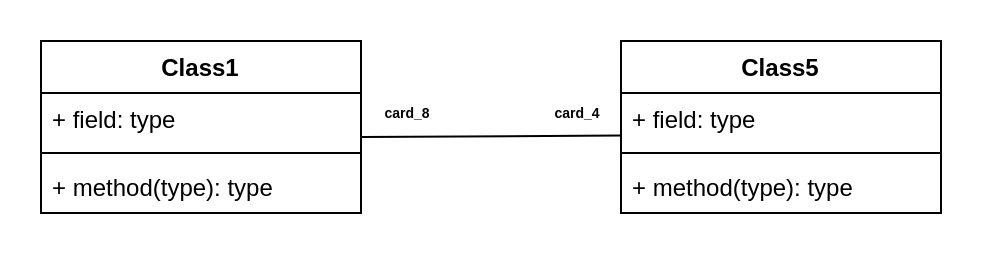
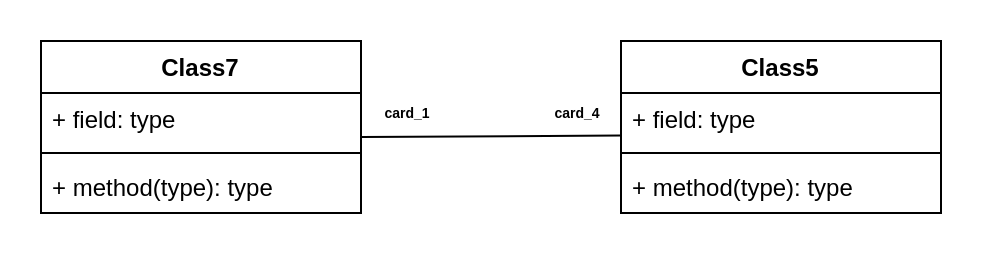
node "Class1": label "Class1" -> "Class7"
node "card_8": label "card_8" -> "card_1"
